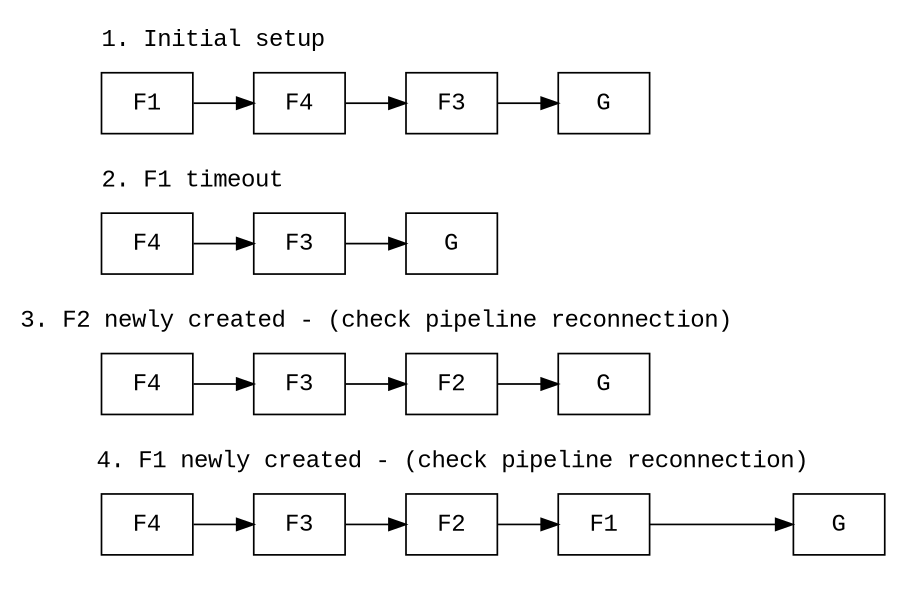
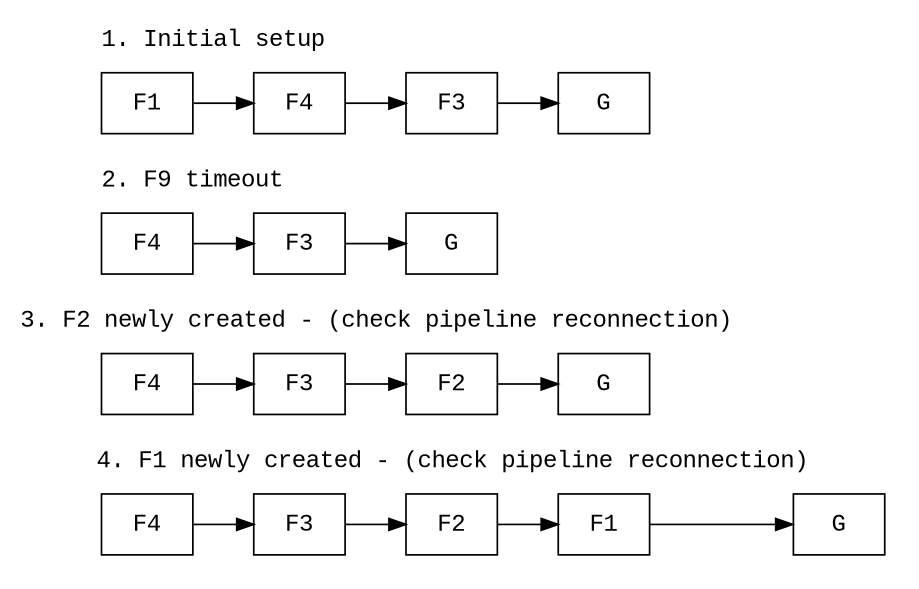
cluster "2. F1 timeout": label "2. F1 timeout" -> "2. F9 timeout"
